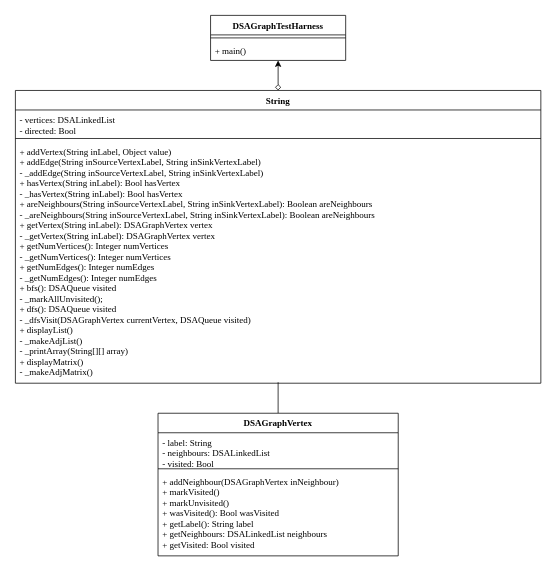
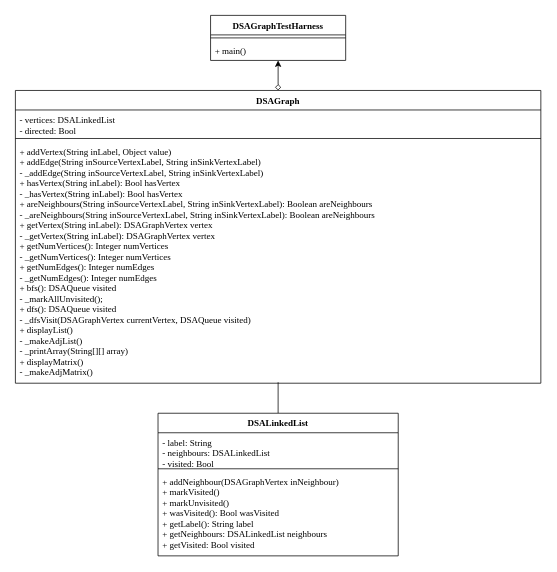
node "String": label "String" -> "DSAGraph"
node "DSAGraphVertex": label "DSAGraphVertex" -> "DSALinkedList"
